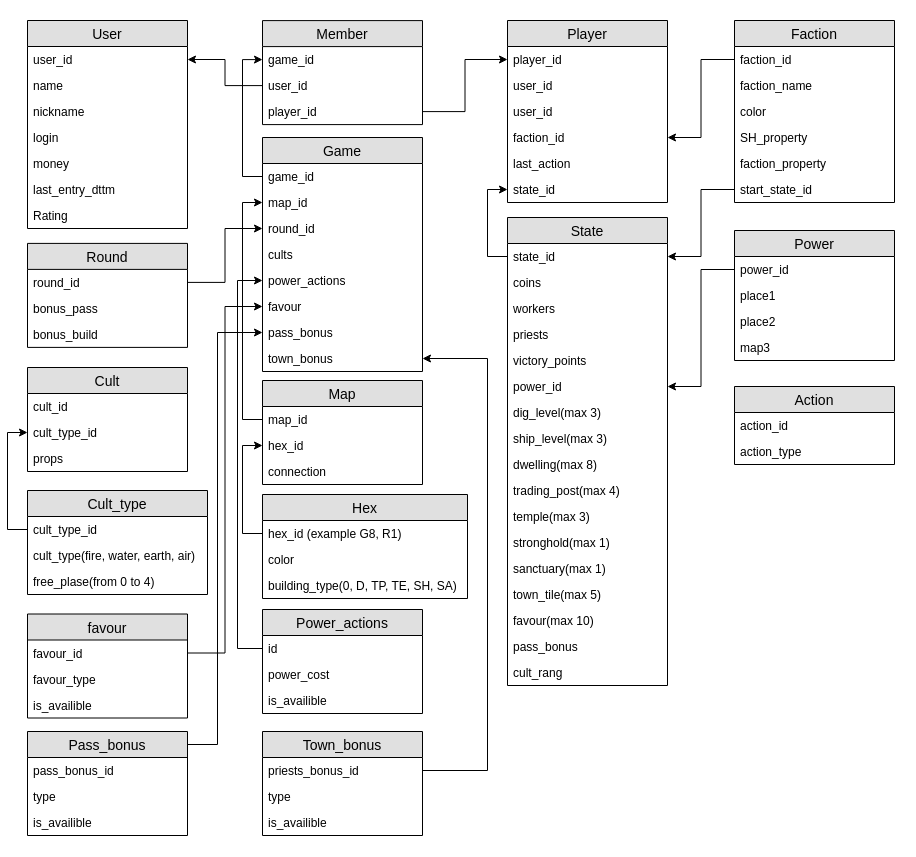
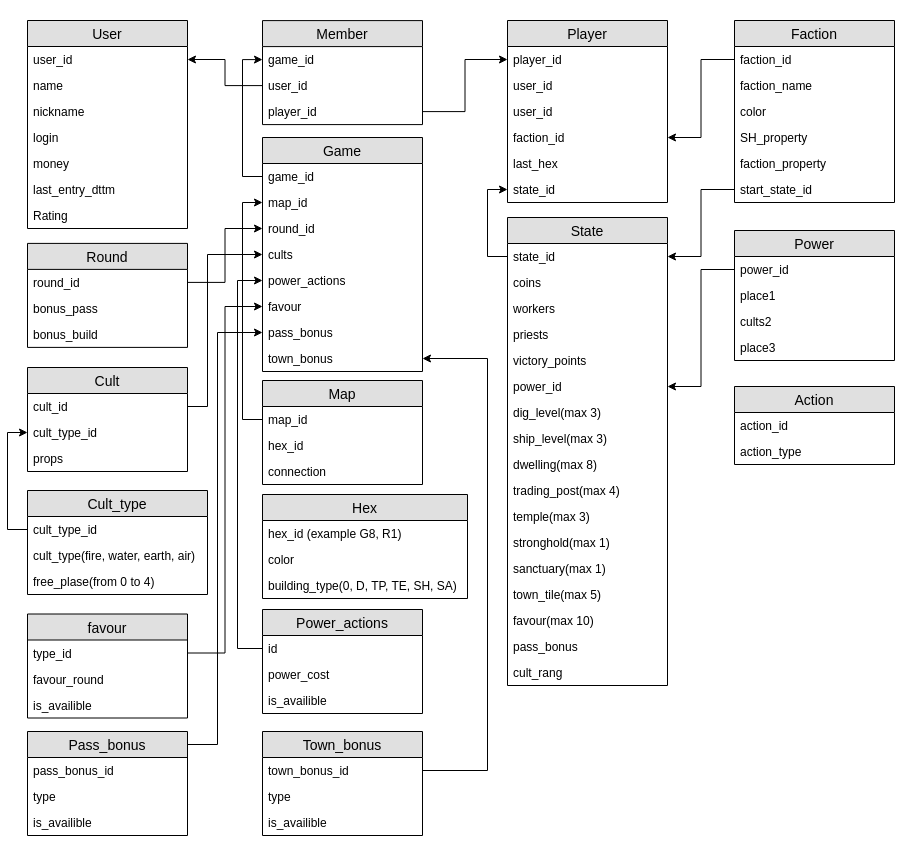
node "last_action": label "last_action" -> "last_hex"
edge "cult_id" -> "cults": added
node "place2": label "place2" -> "cults2"
node "map3": label "map3" -> "place3"
edge "hex_id (example G8, R1)" -> "hex_id": removed
node "favour_id": label "favour_id" -> "type_id"
node "favour_type": label "favour_type" -> "favour_round"
node "priests_bonus_id": label "priests_bonus_id" -> "town_bonus_id"
